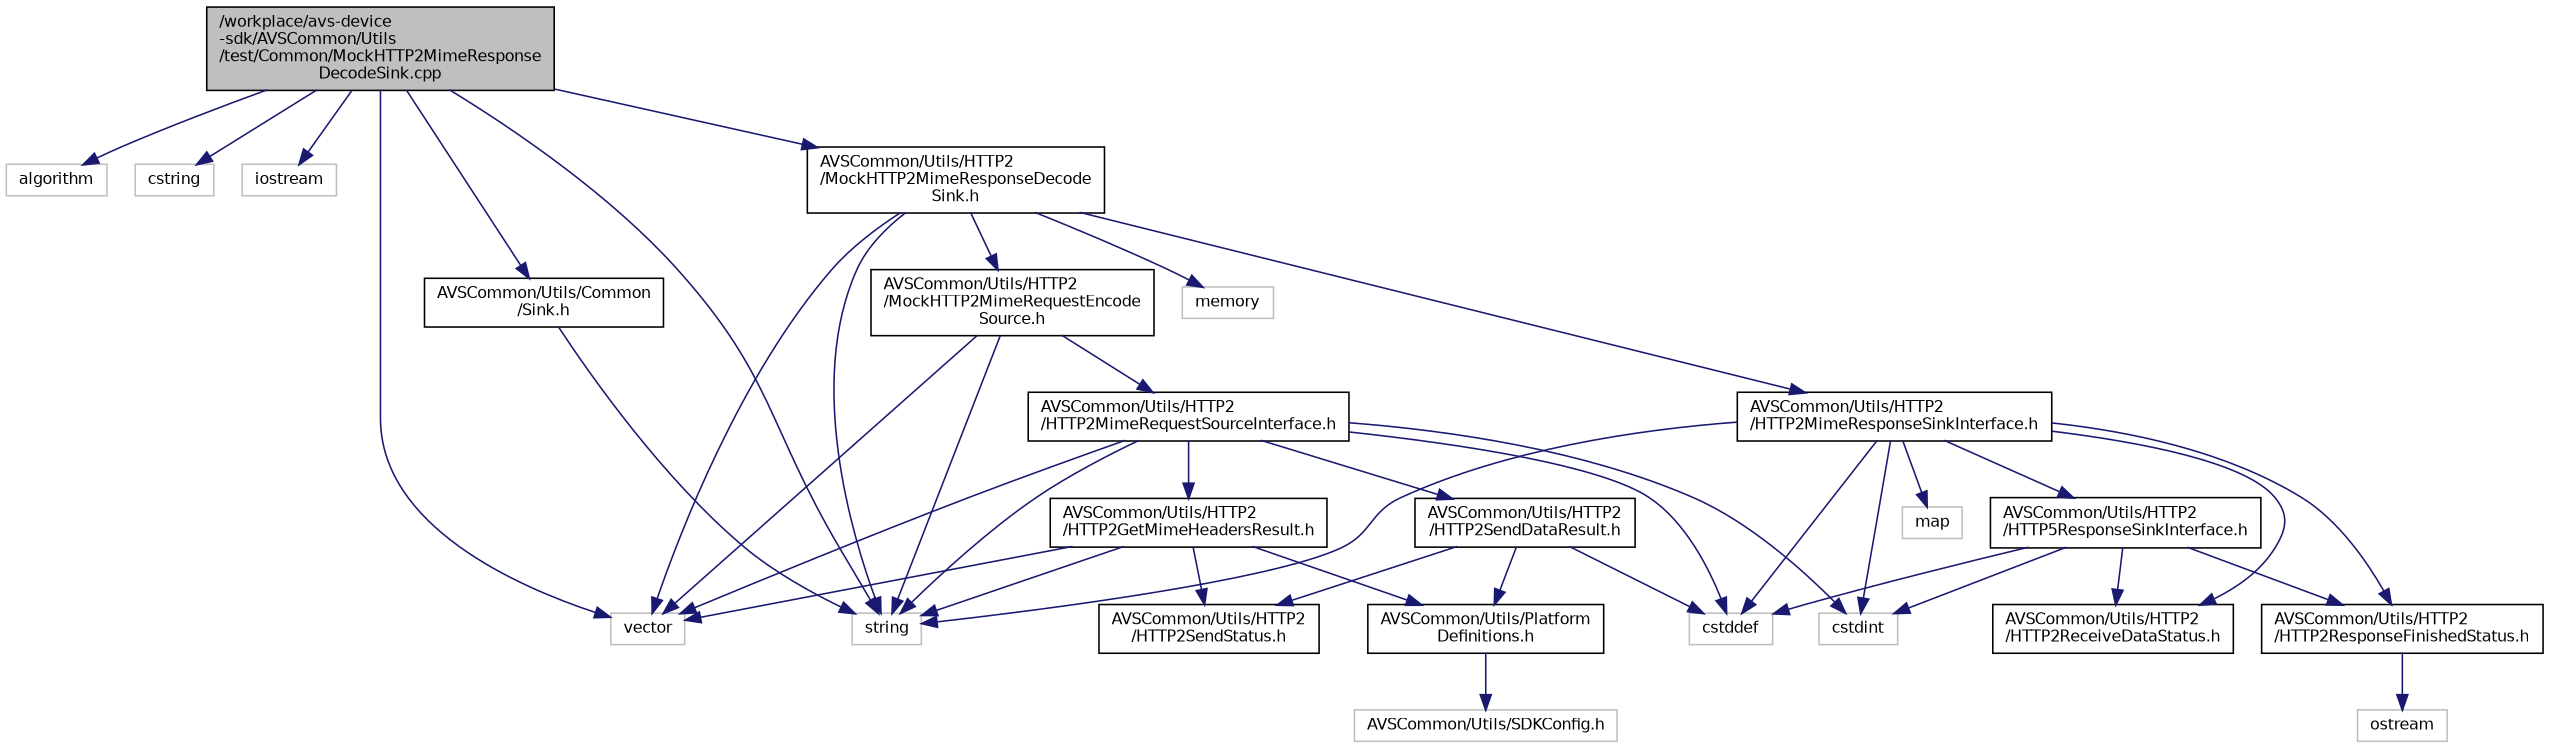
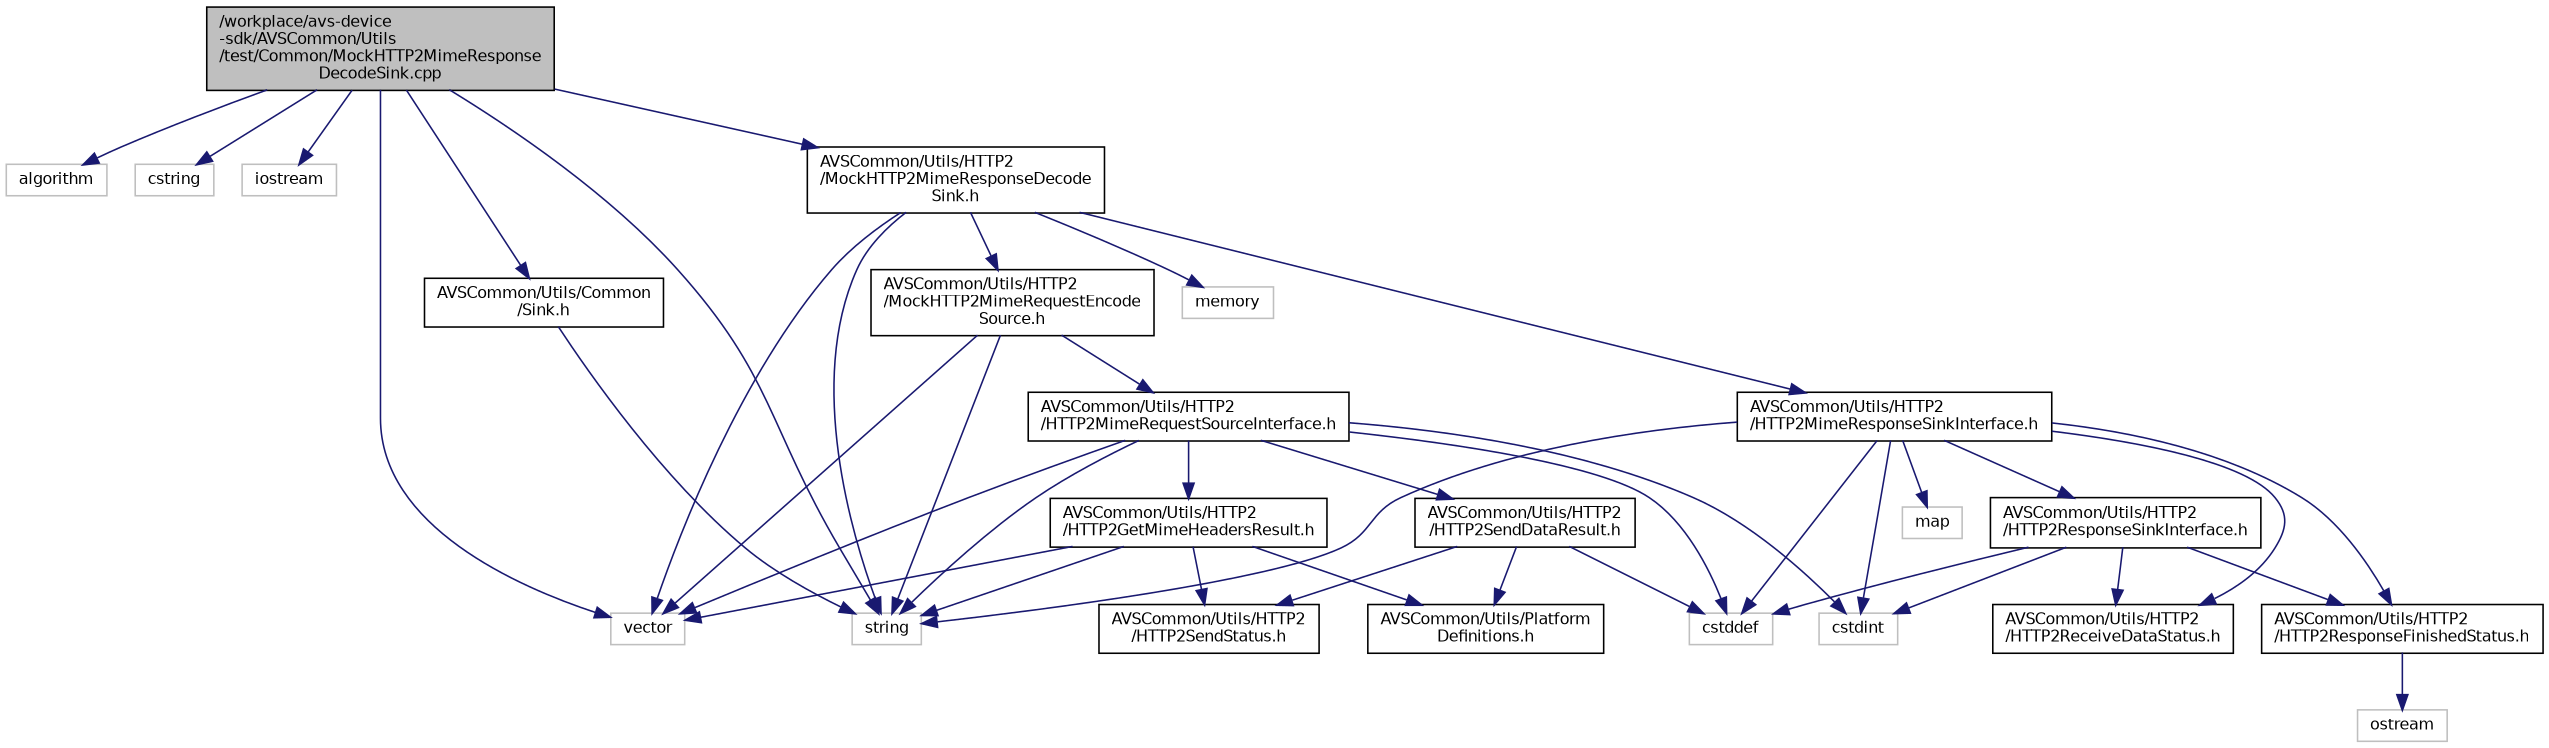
node "AVSCommon/Utils/HTTP2 /HTTP5ResponseSinkInterface.h": label "AVSCommon/Utils/HTTP2 /HTTP5ResponseSinkInterface.h" -> "AVSCommon/Utils/HTTP2 /HTTP2ResponseSinkInterface.h"
node "AVSCommon/Utils/SDKConfig.h": removed
